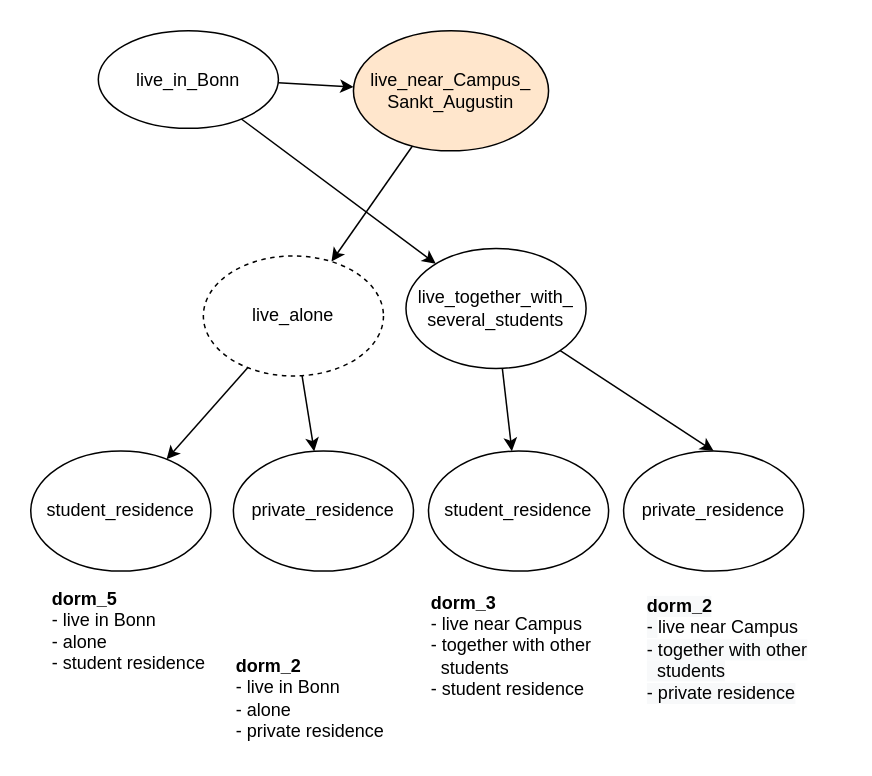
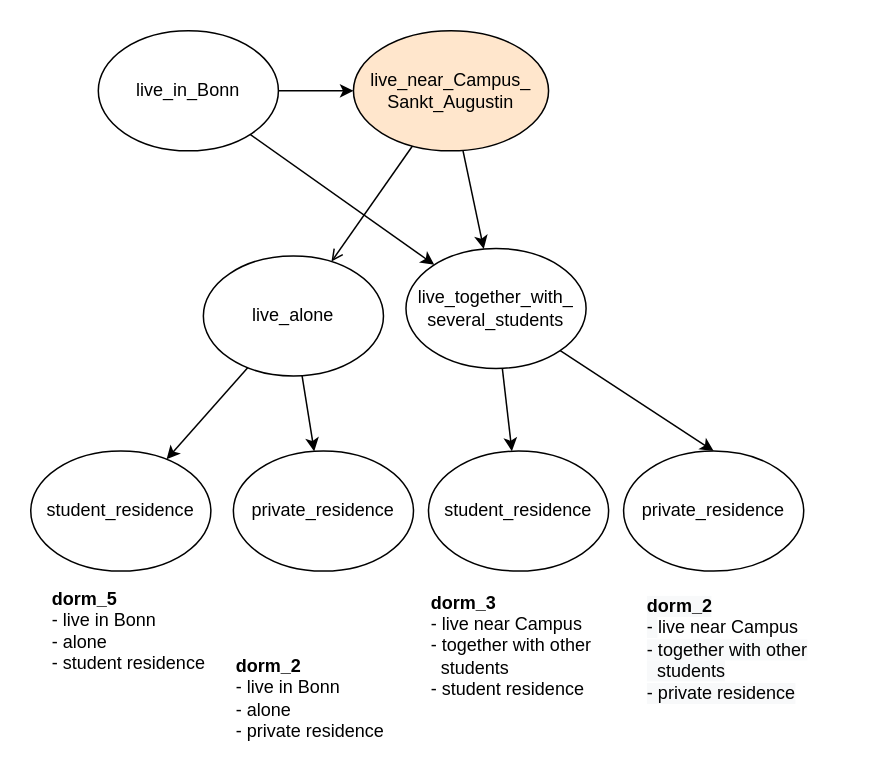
node "live_in_Bonn": size 180x98 -> 180x120
edge "live_near_Campus_ Sankt_Augustin" -> "live_together_with_ several_students": added
edge "live_near_Campus_ Sankt_Augustin" -> "live_alone": arrowhead classic -> open
node "live_alone": style dashed -> solid
